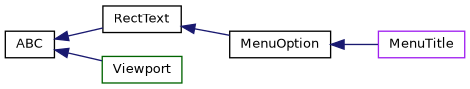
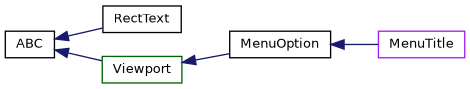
edge "MenuOption" -> "RectText": now "MenuOption" -> "Viewport"
